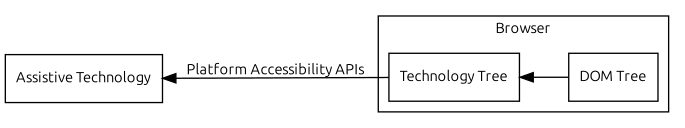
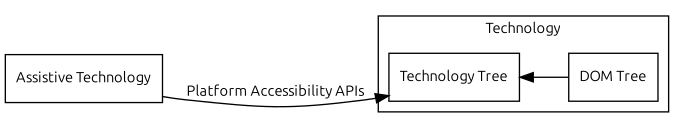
cluster "Browser": label "Browser" -> "Technology"
edge "Technology Tree" -> "Assistive Technology": reversed
